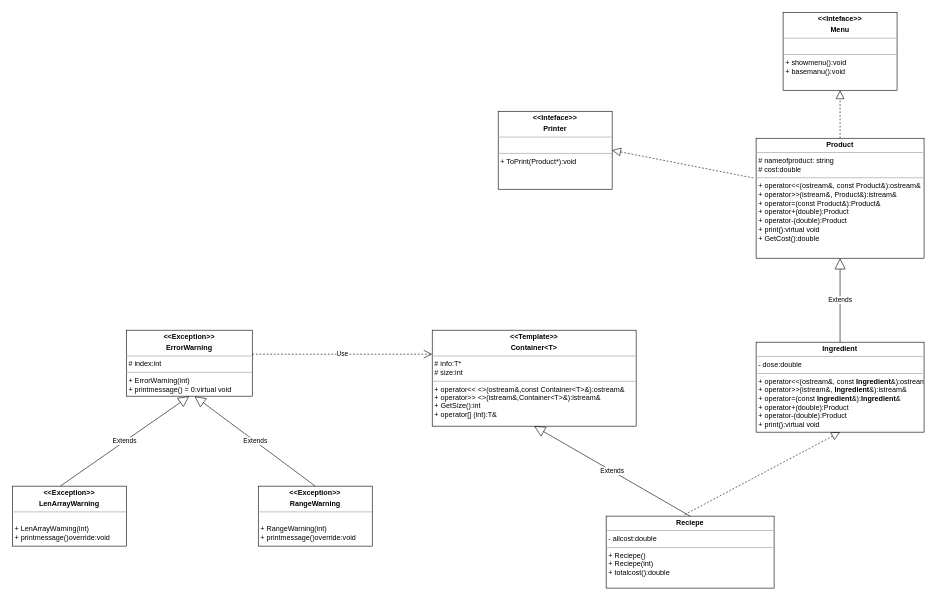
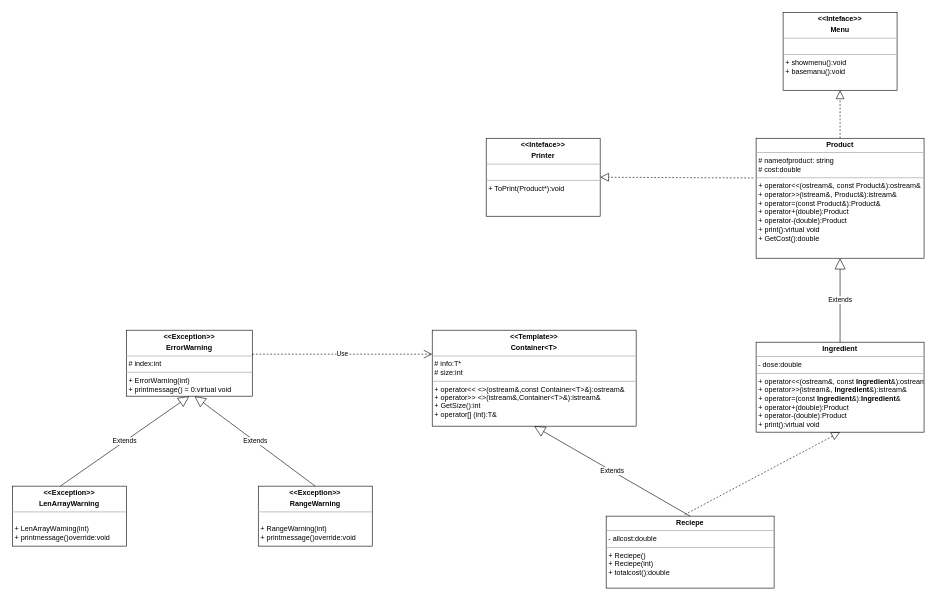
node "<<Inteface>> Printer + ToPrint(Product*):void": moved (555, 150) -> (543, 177)
